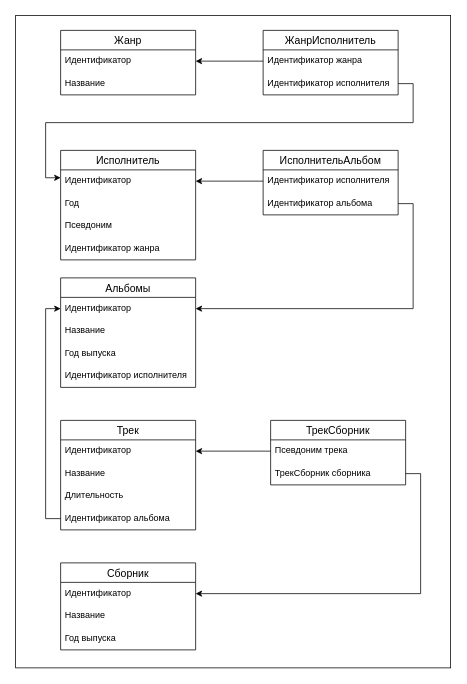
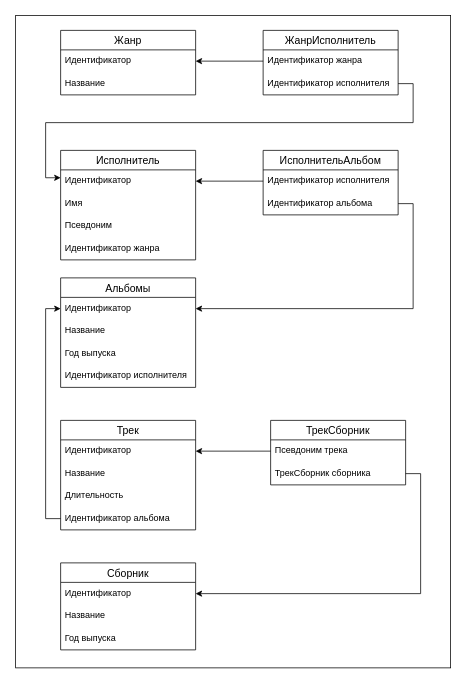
node "Год": label "Год" -> "Имя"
